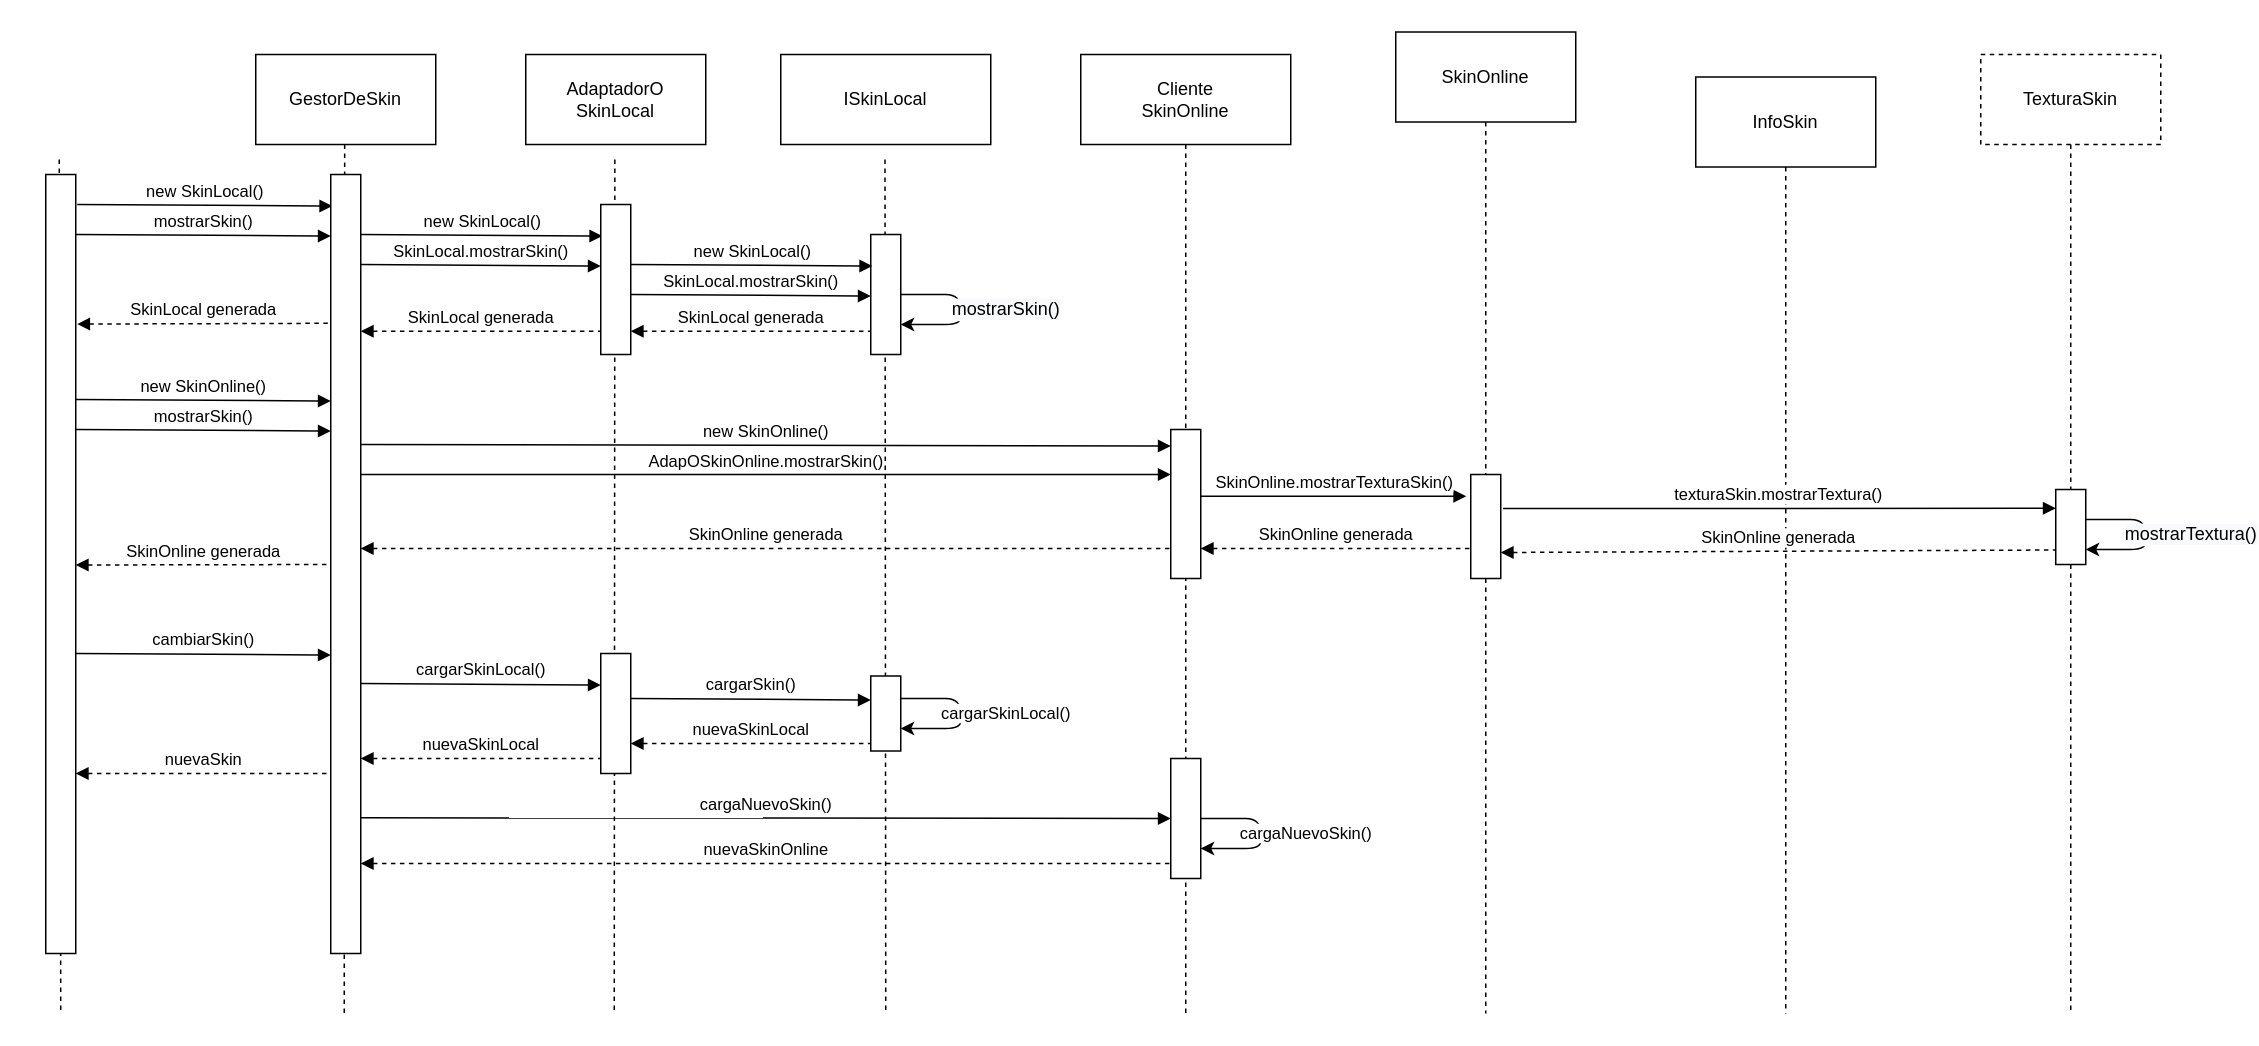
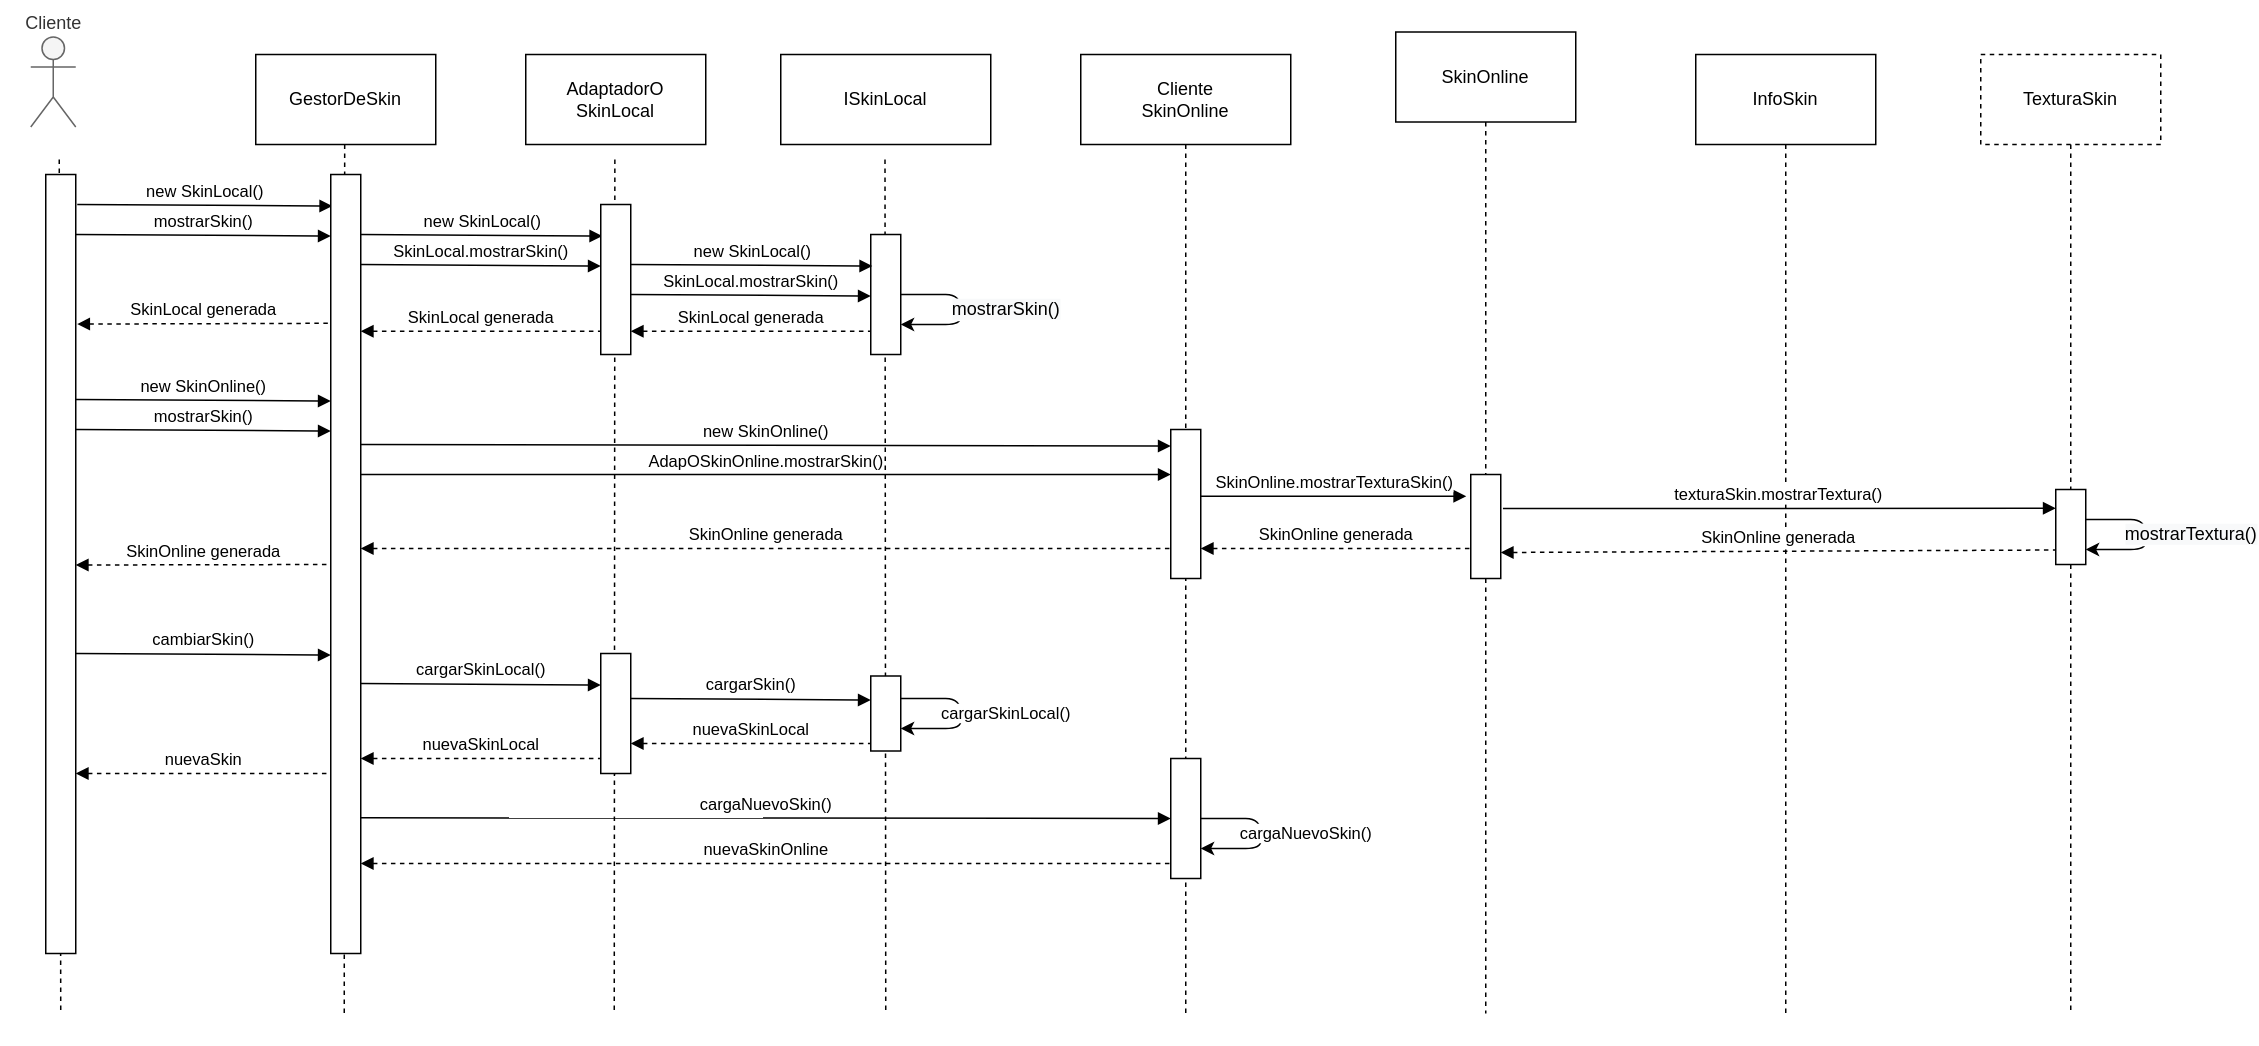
node "Cliente": added
node "InfoSkin": moved (1786, 122) -> (1786, 99)
